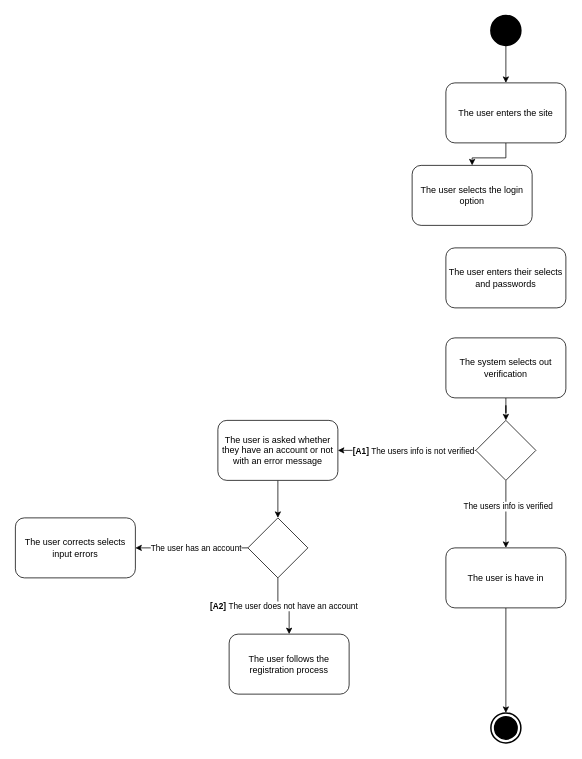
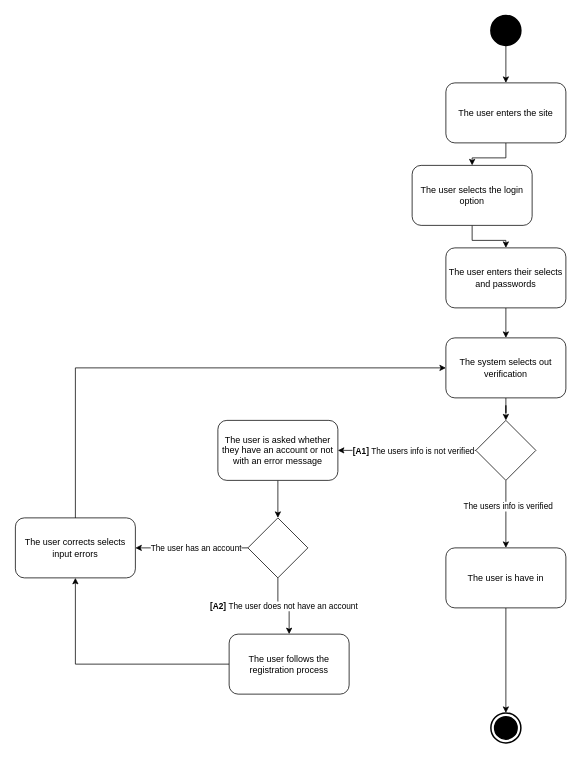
edge "The user selects the login option" -> "The user enters their selects and passwords": added
edge "The user enters their selects and passwords" -> "The system selects out verification": added
edge "The user corrects selects input errors" -> "The system selects out verification": added
edge "The user follows the registration process" -> "The user corrects selects input errors": added
